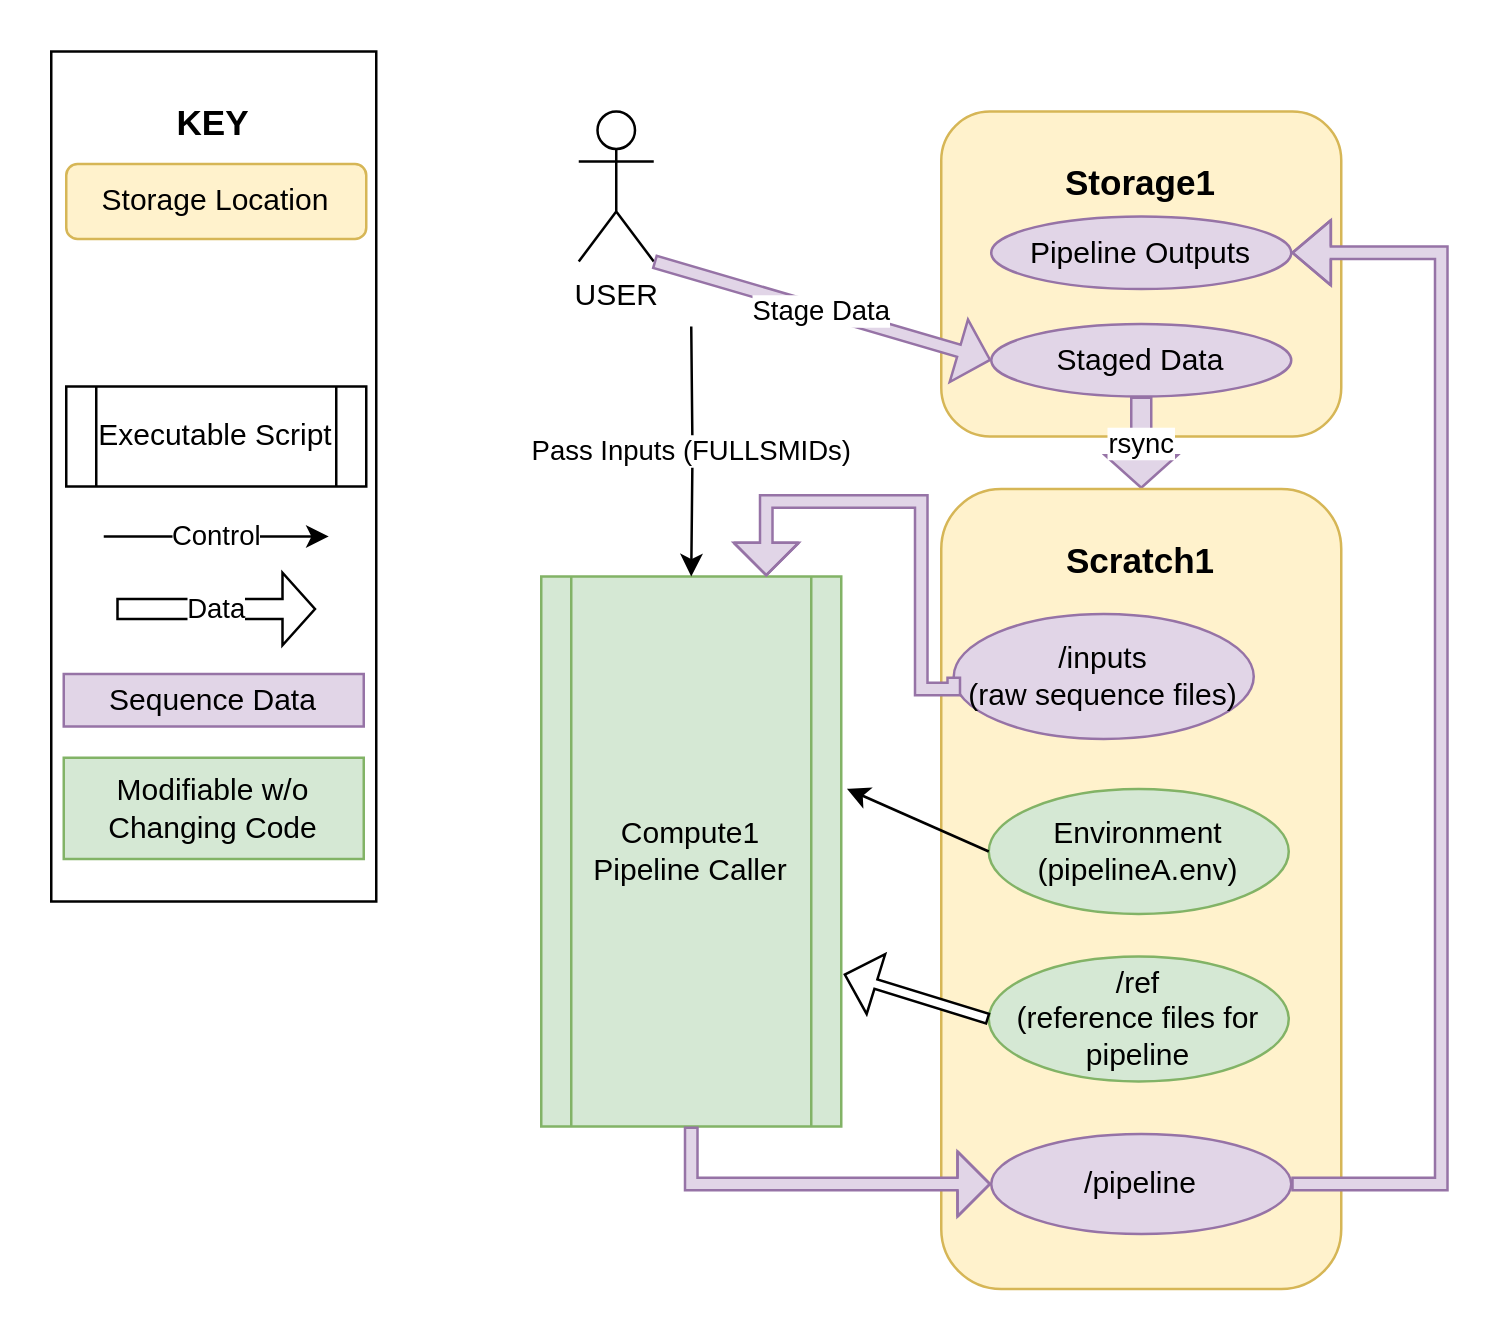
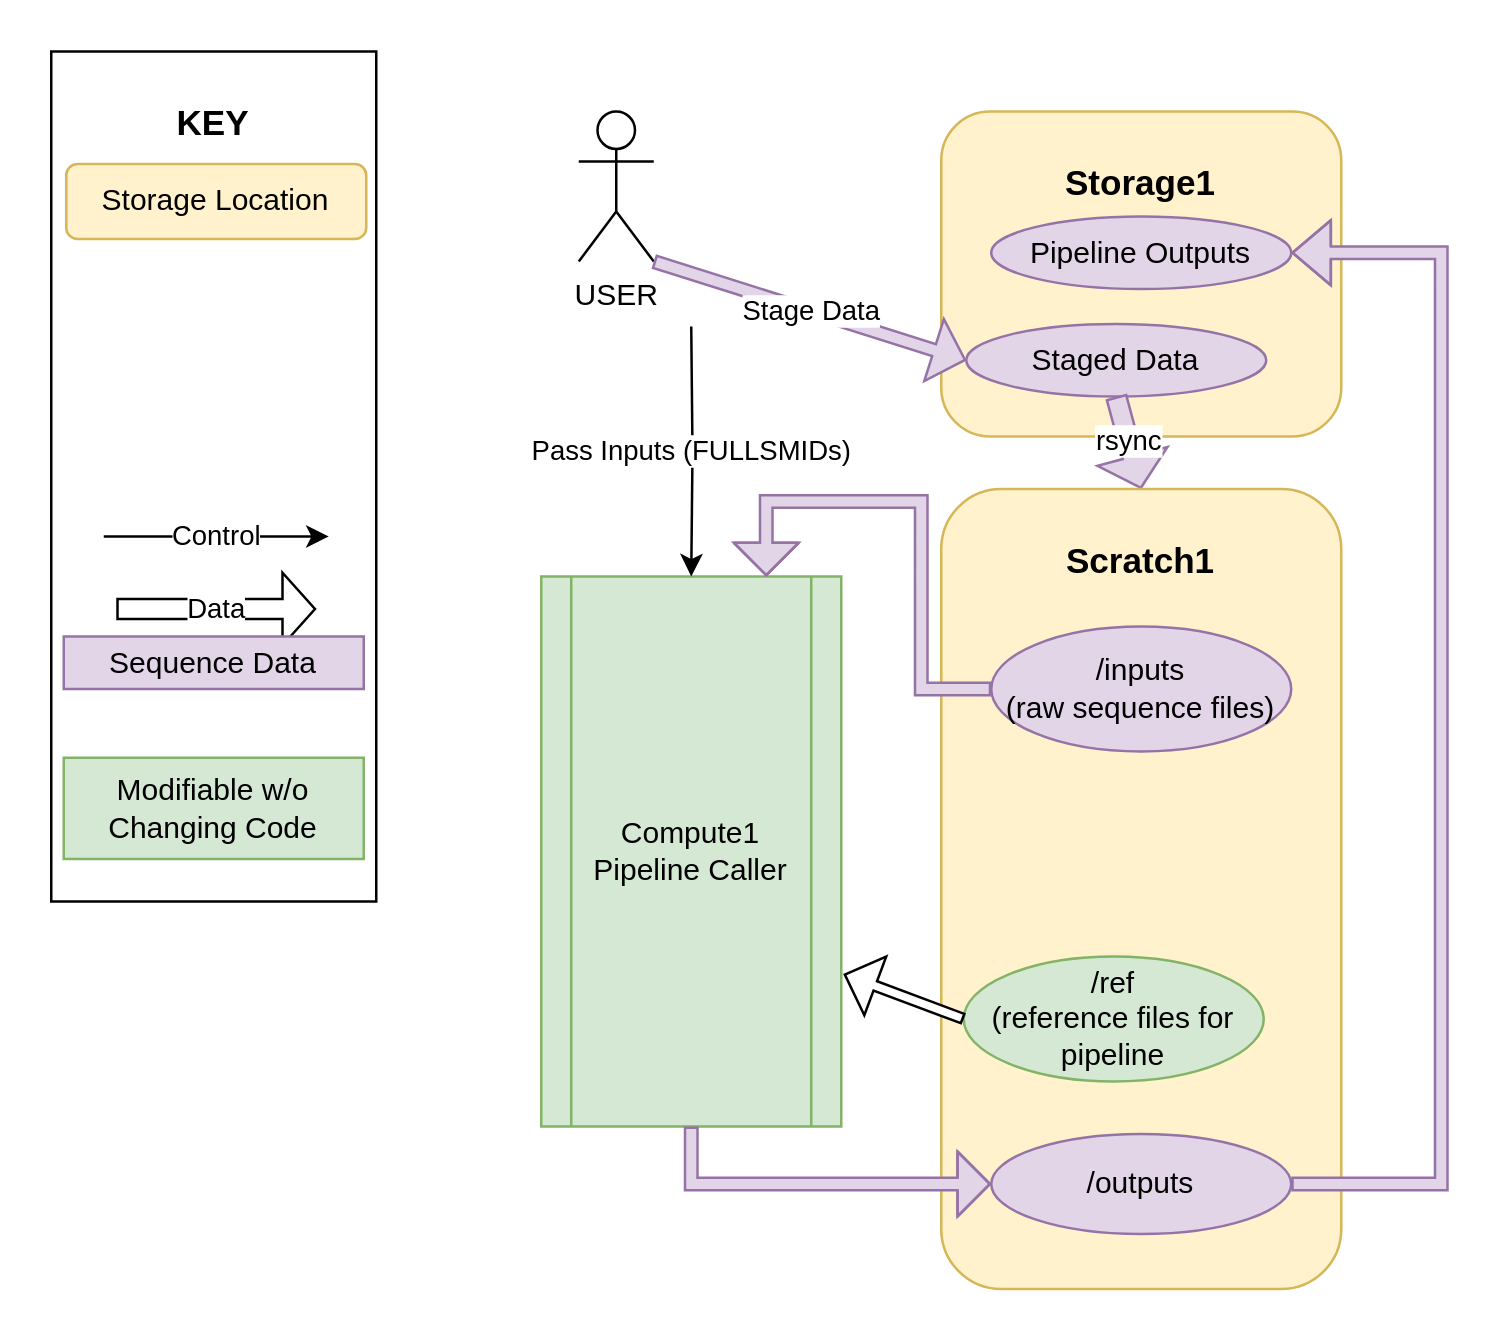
node "Staged Data": moved (1141, 360) -> (1116, 360)
node "Executable Script": removed
node "/inputs (raw sequence files)": moved (1104, 676) -> (1141, 689)
node "Sequence Data": moved (214, 700) -> (214, 663)
edge "Environment (pipelineA.env)" -> "Compute1 Pipeline Caller": removed
node "Environment (pipelineA.env)": removed
node "/ref (reference files for pipeline": moved (1139, 1019) -> (1114, 1019)
node "/pipeline": label "/pipeline" -> "/outputs"
